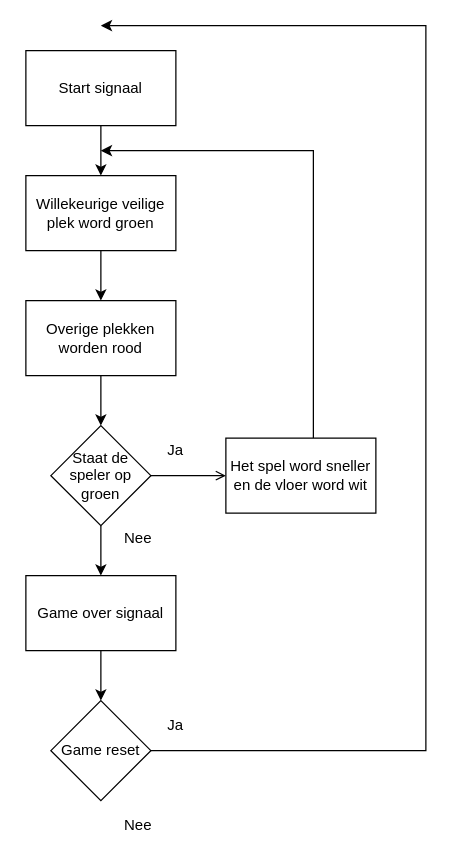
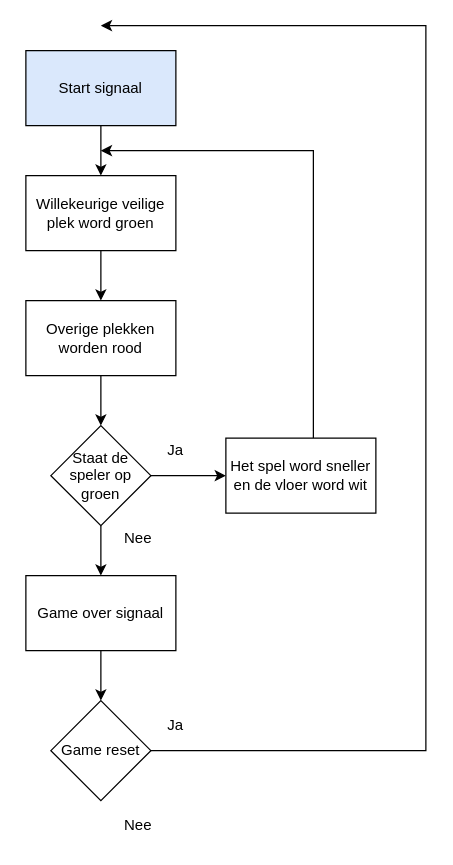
node "Start signaal": fillcolor #ffffff -> #dae8fc
edge "Staat de speler op groen" -> "Het spel word sneller en de vloer word wit": arrowhead open -> classic
